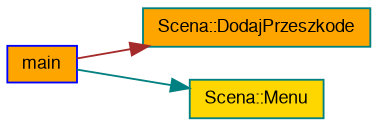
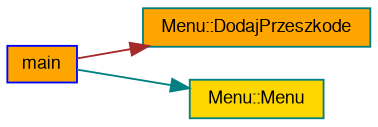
node "Scena::DodajPrzeszkode": label "Scena::DodajPrzeszkode" -> "Menu::DodajPrzeszkode"
node "Scena::Menu": label "Scena::Menu" -> "Menu::Menu"
